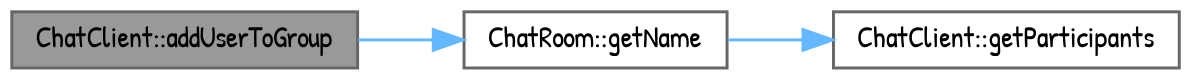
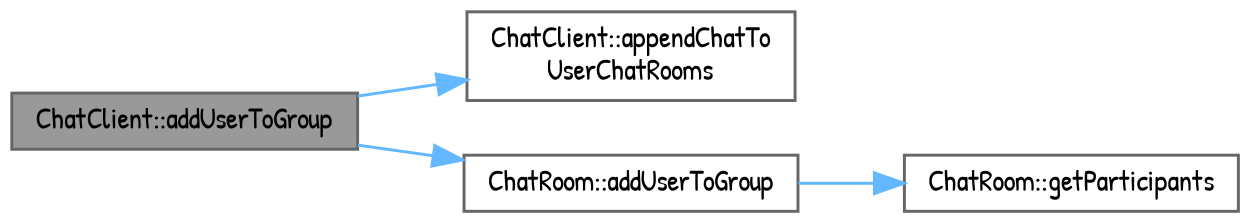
node "ChatRoom::getName": label "ChatRoom::getName" -> "ChatRoom::addUserToGroup"
node "ChatClient::getParticipants": label "ChatClient::getParticipants" -> "ChatRoom::getParticipants"
node "ChatClient::appendChatTo UserChatRooms": added
